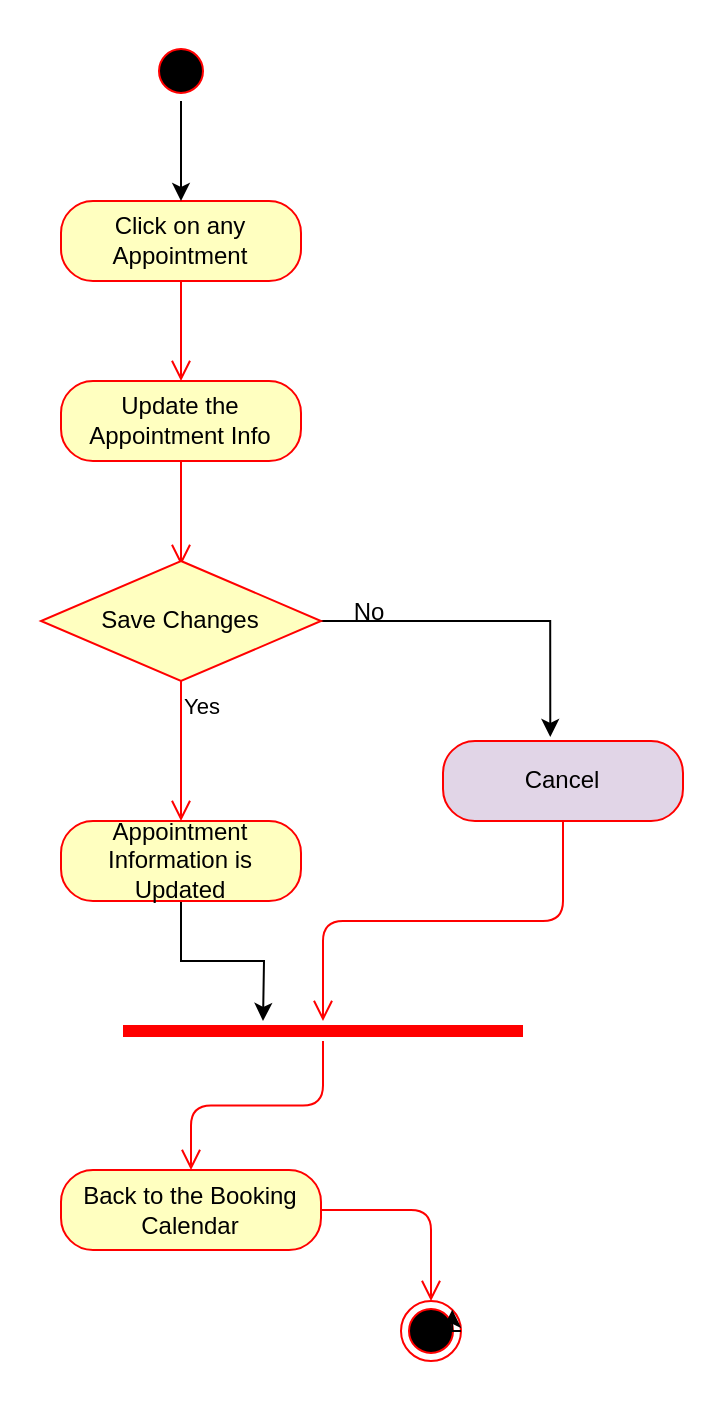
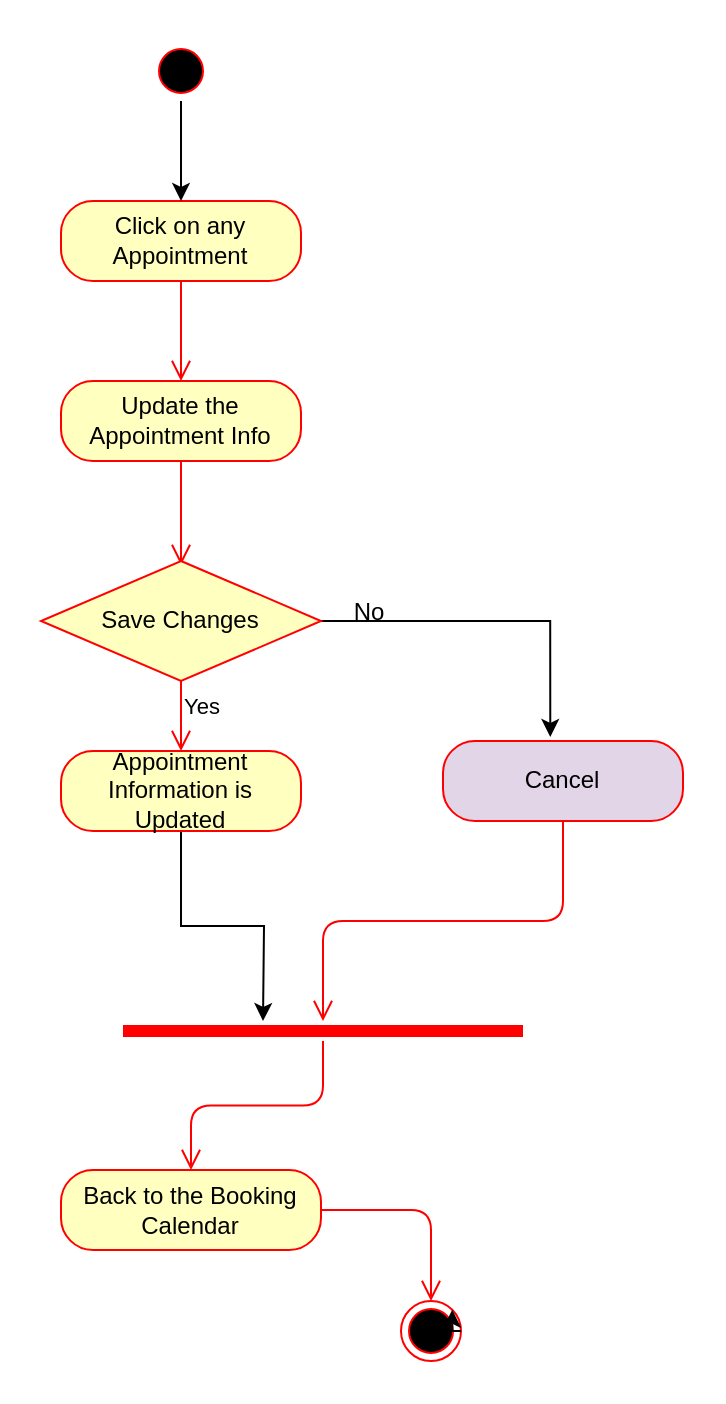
node "Appointment Information is Updated": moved (181, 861) -> (181, 791)
